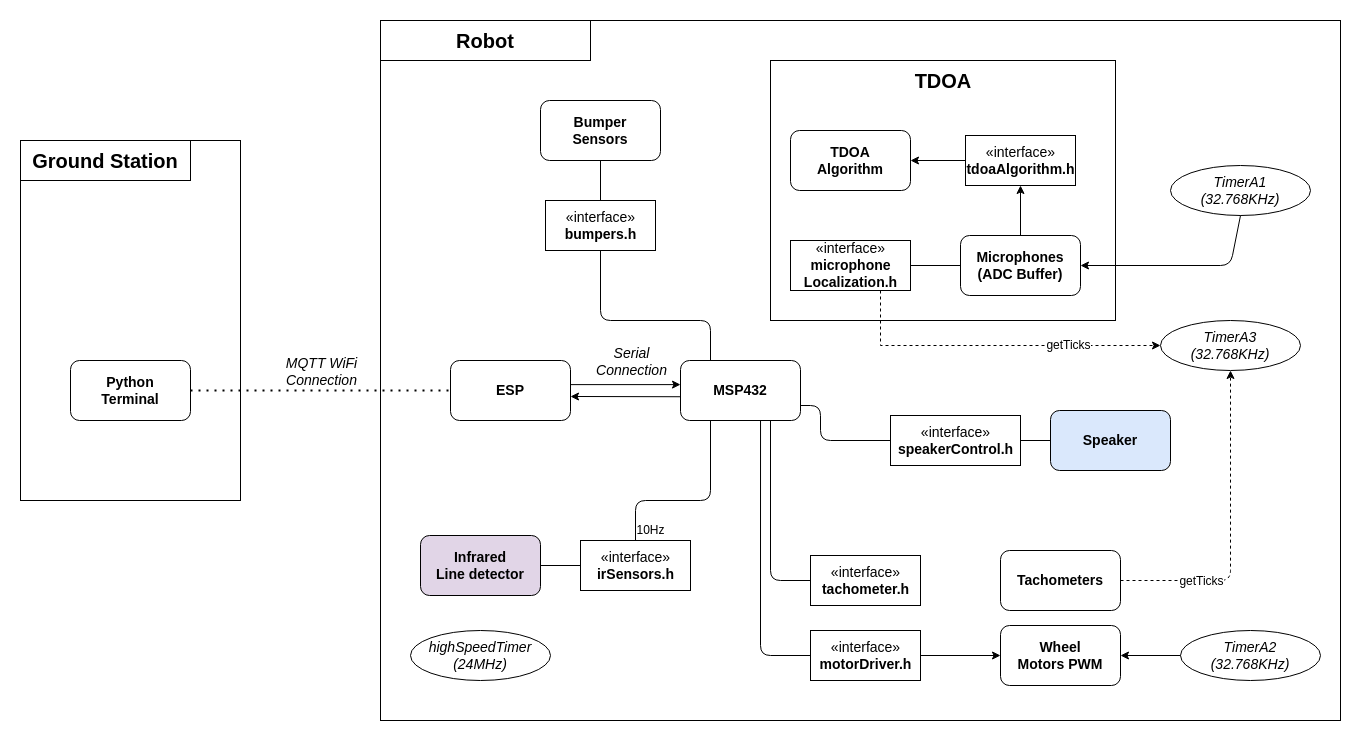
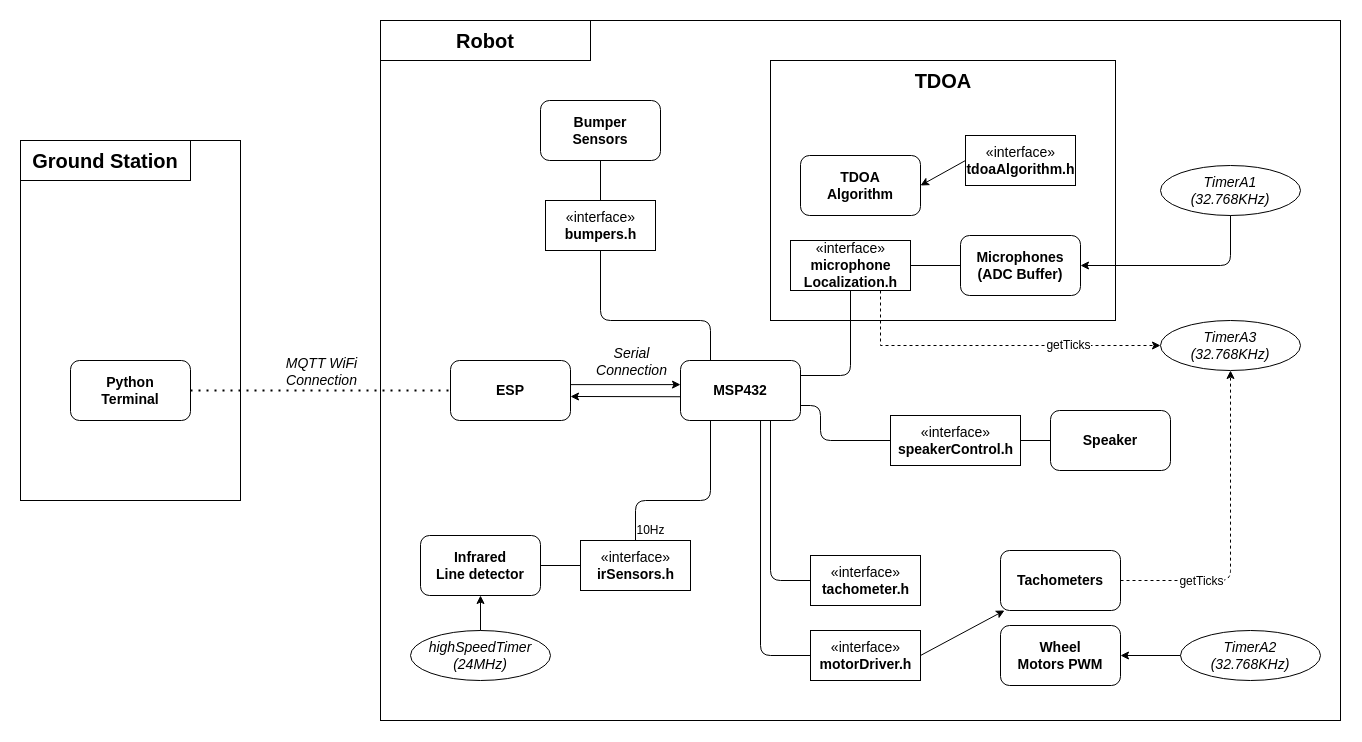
node "TDOA Algorithm": moved (851, 161) -> (861, 186)
node "TimerA1 (32.768KHz)": moved (1241, 191) -> (1231, 191)
edge "Microphones (ADC Buffer)" -> "«interface»tdoaAlgorithm.h": removed
edge "«interface»microphone Localization.h" -- "MSP432": added
node "Speaker": fillcolor #dae8fc -> #ffffff
node "InfraredLine detector": fillcolor #e1d5e7 -> #ffffff
edge "highSpeedTimer (24MHz)" -> "InfraredLine detector": added
edge "«interface» motorDriver.h" -> "Wheel Motors PWM": now "«interface» motorDriver.h" -> "Tachometers"
